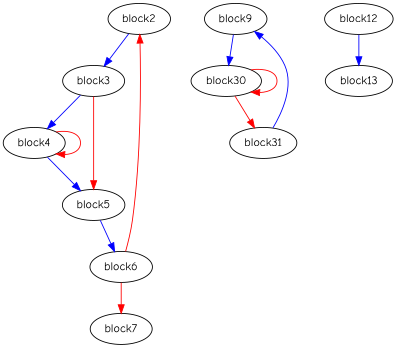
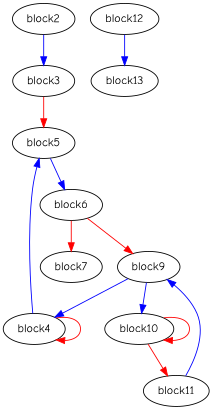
node "block30": label "block30" -> "block10"
edge "block3" -> "block4": now "block9" -> "block4"
node "block31": label "block31" -> "block11"
edge "block6" -> "block2": now "block6" -> "block9"
